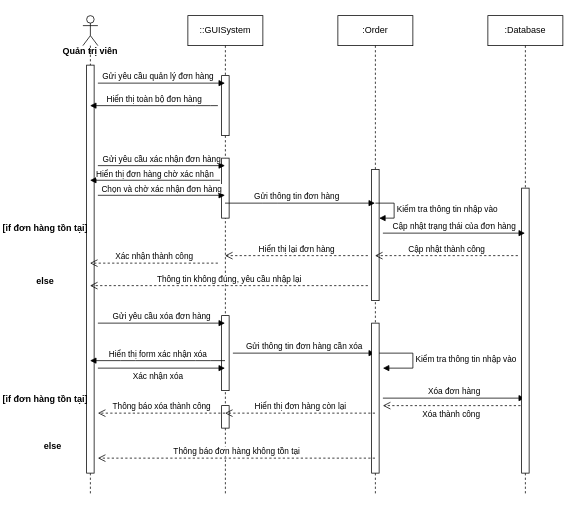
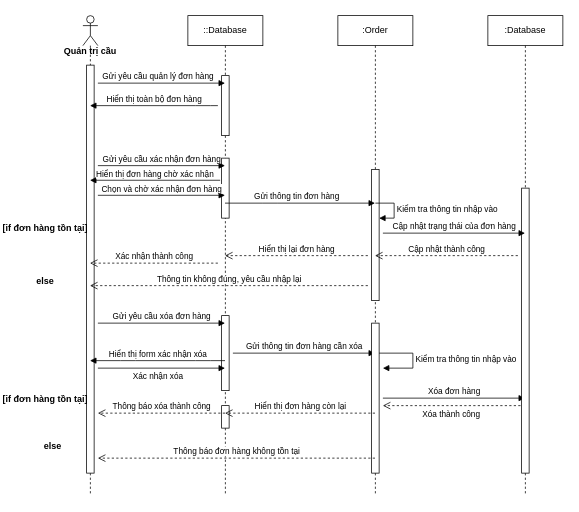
node "::GUISystem": label "::GUISystem" -> "::Database"
node "Quản trị viên": label "Quản trị viên" -> "Quản trị cầu"
